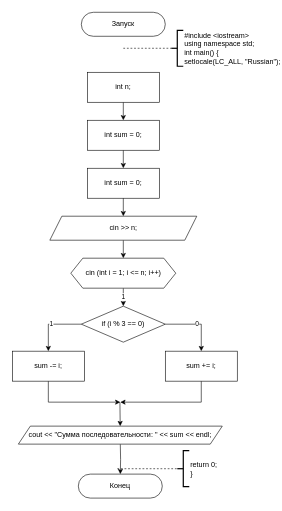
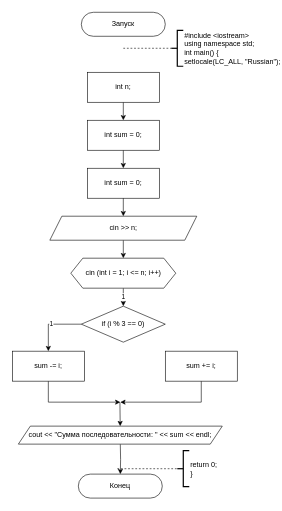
edge "if (i % 3 == 0)" -> "sum += i;": removed, label "0"
